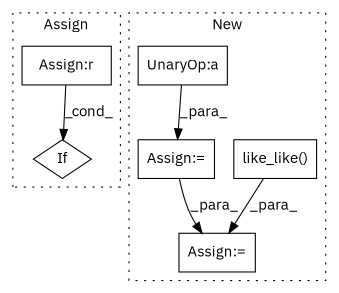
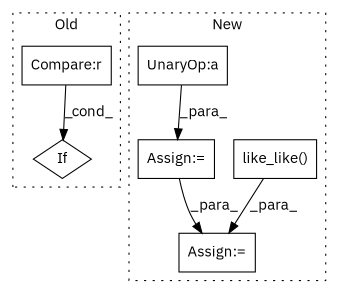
cluster "Assign": label "Assign" -> "Old"
node "Assign:r": label "Assign:r" -> "Compare:r"
